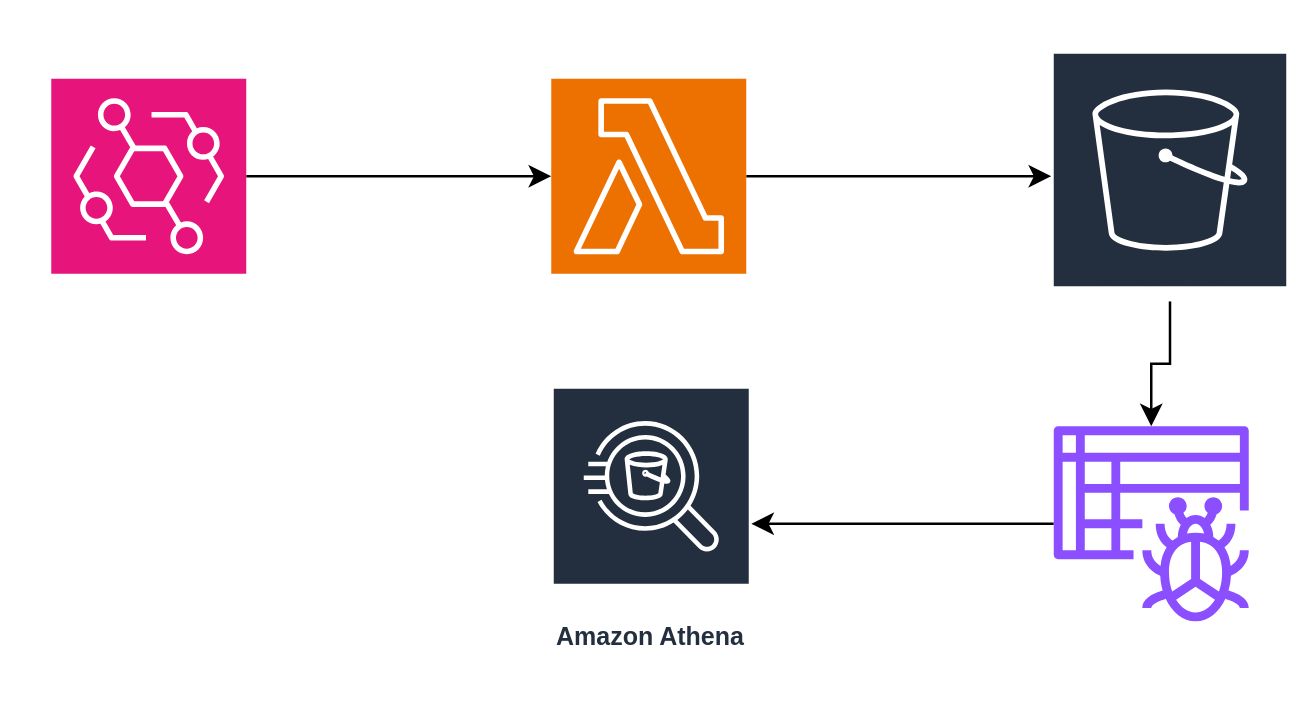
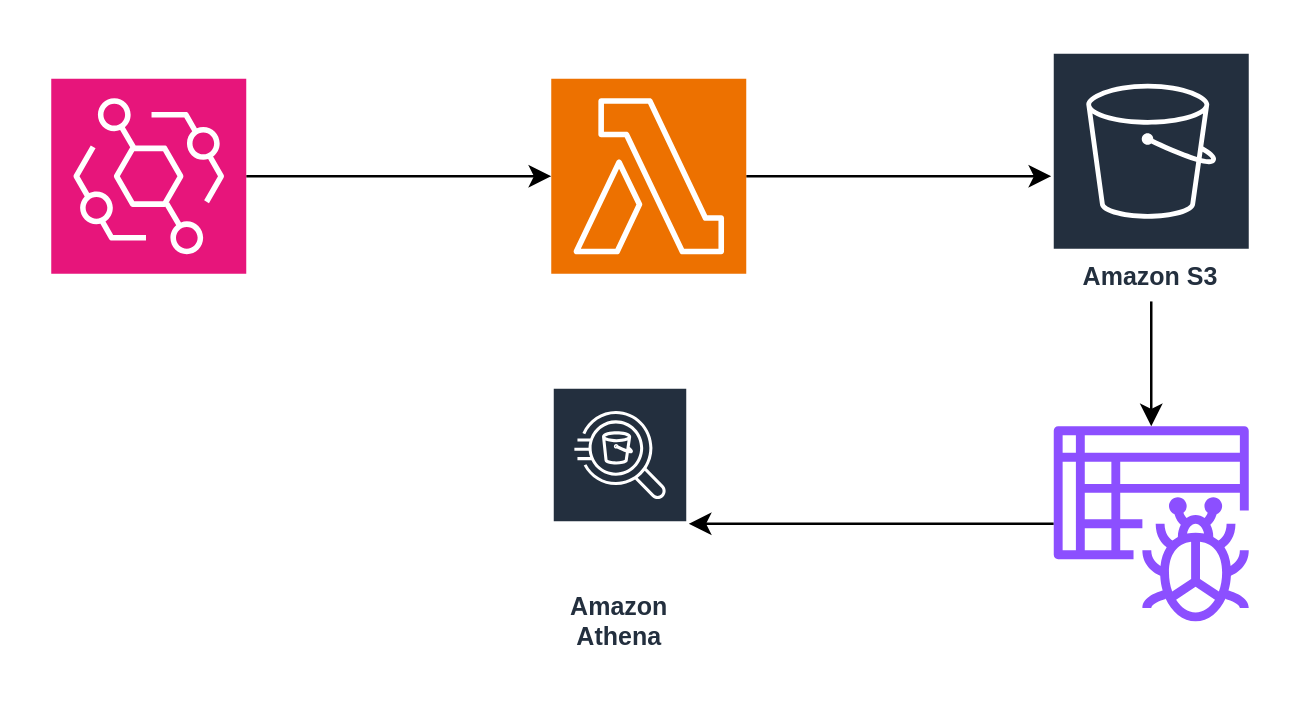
node "Amazon S3": size 238x250 -> 200x250
node "Amazon Athena": size 200x275 -> 138x275
